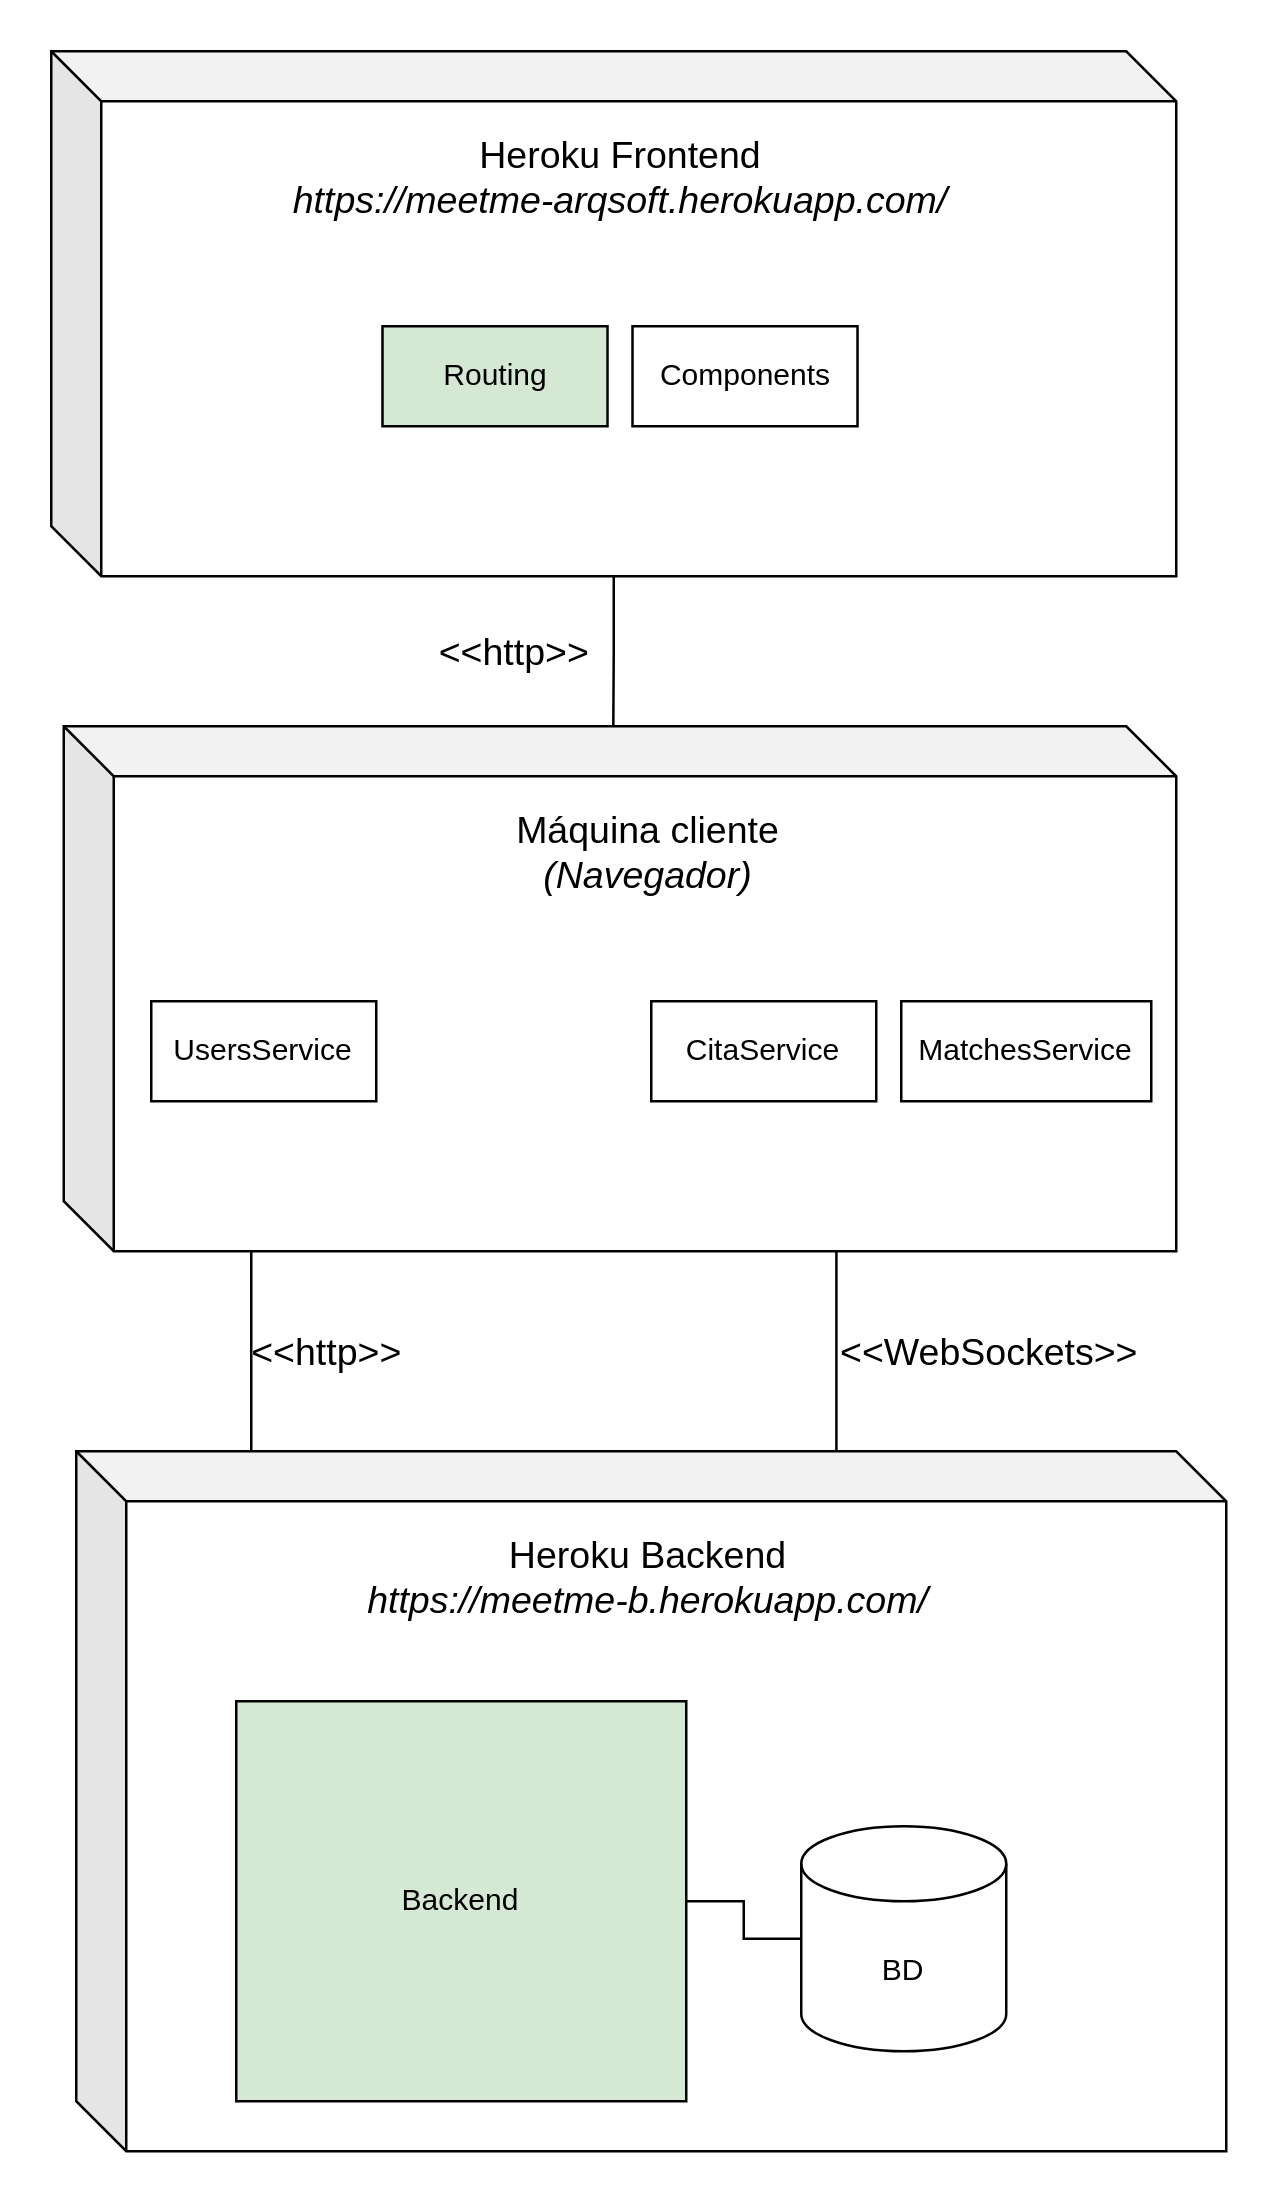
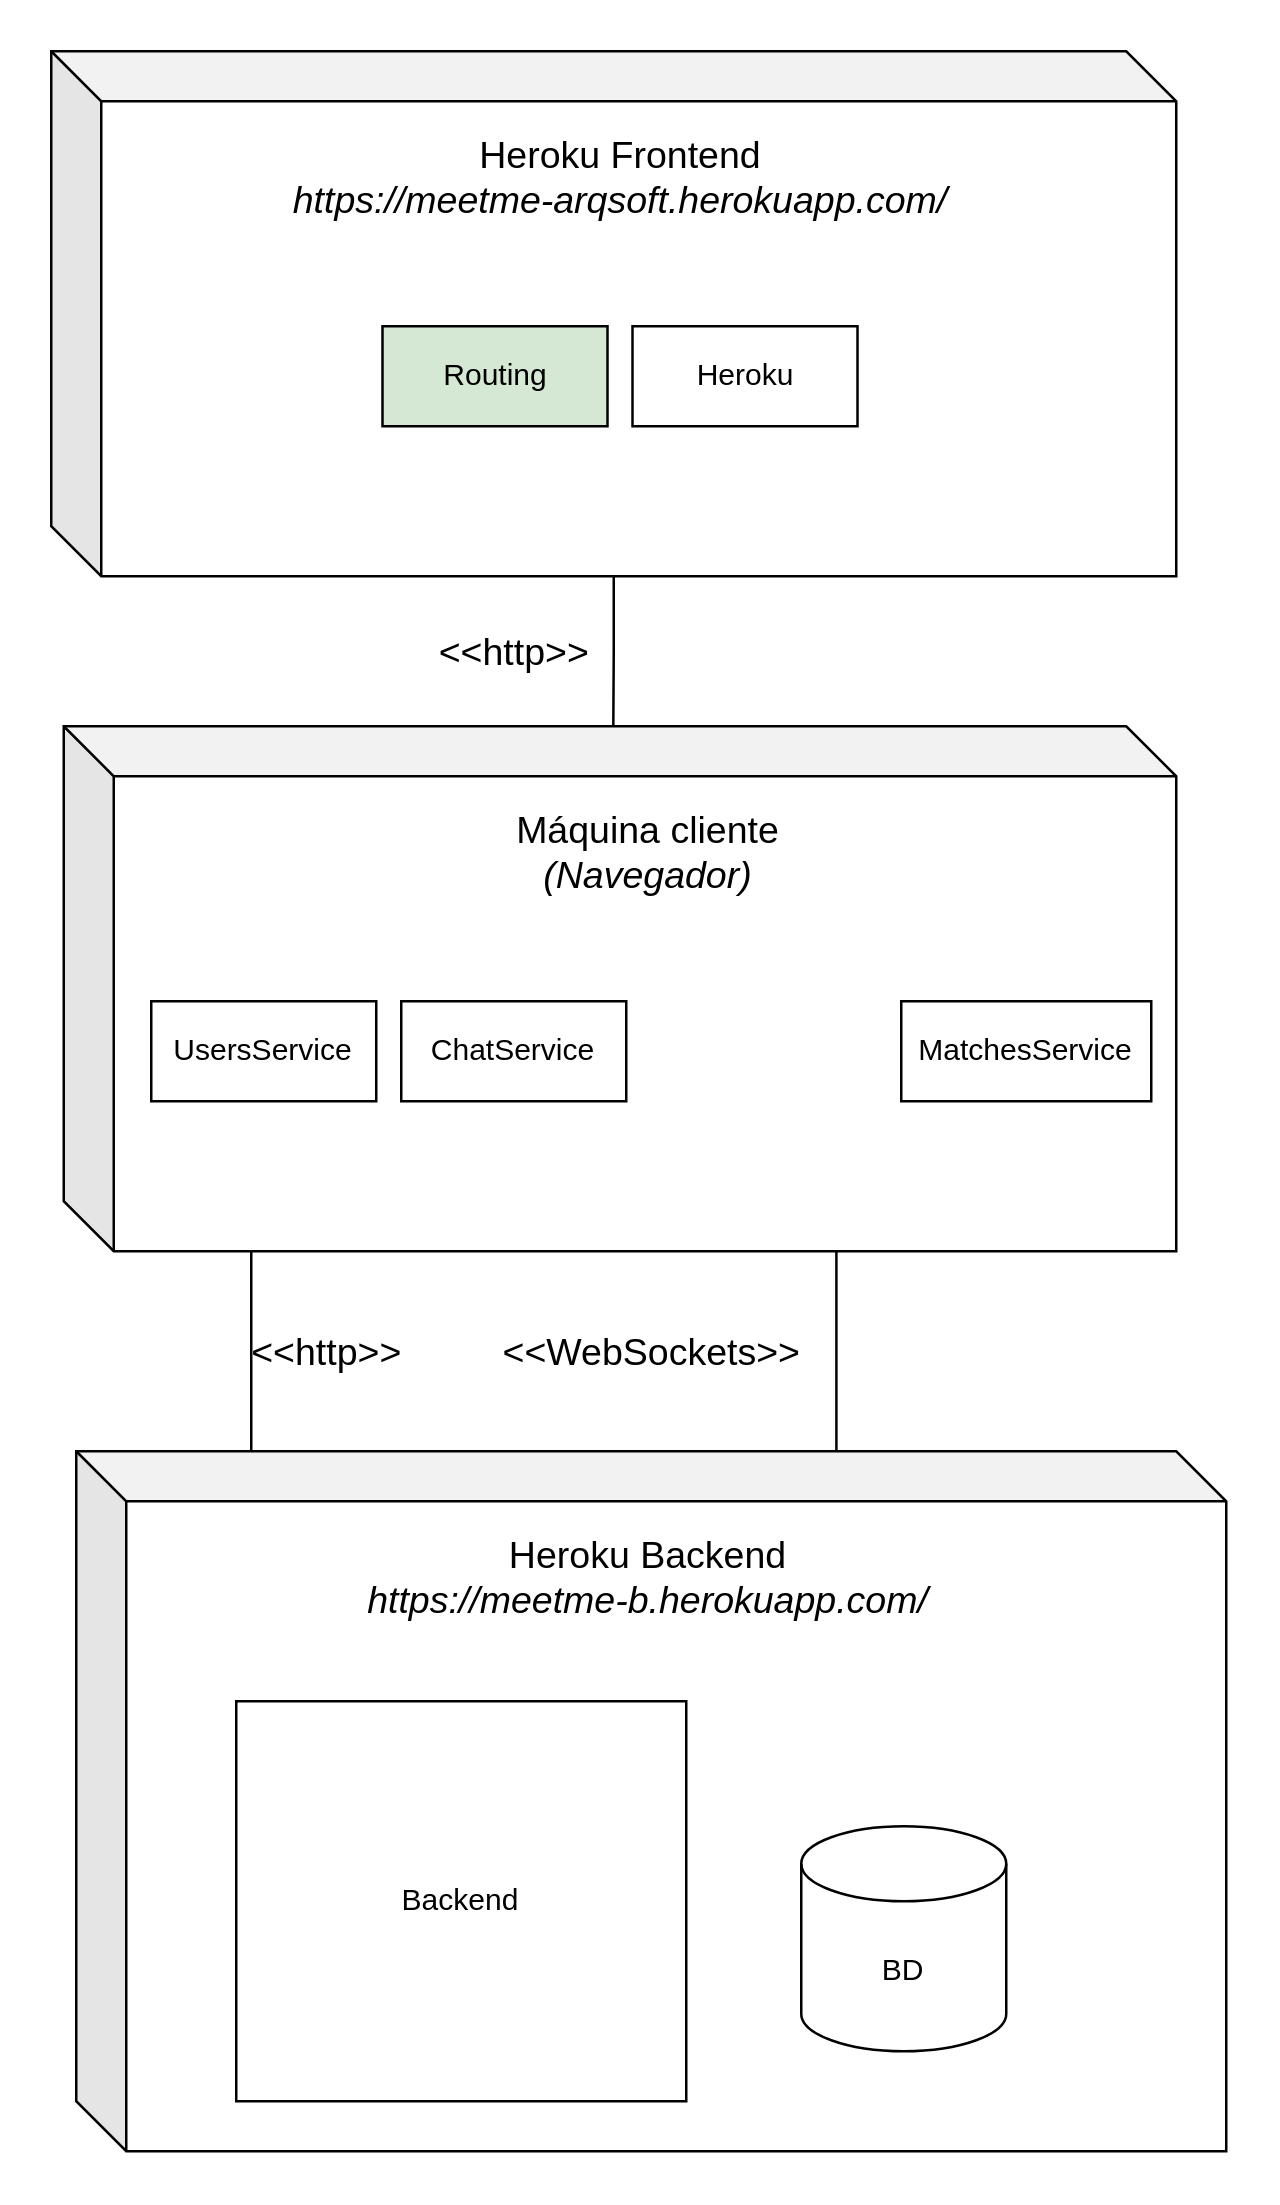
node "Components": label "Components" -> "Heroku"
node "ChatService": added
node "CitaService": removed
node "<<WebSockets>>": moved (989, 1351) -> (651, 1351)
node "Backend": fillcolor #d5e8d4 -> #ffffff
edge "Backend" -- "BD": removed
